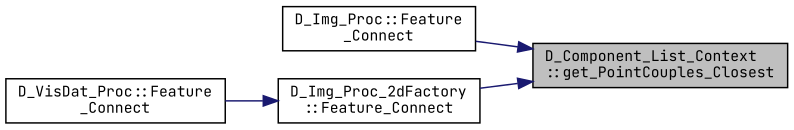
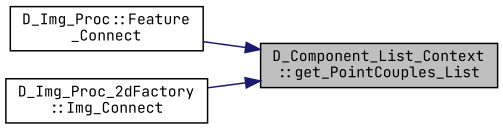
node "D_Component_List_Context ::get_PointCouples_Closest": label "D_Component_List_Context ::get_PointCouples_Closest" -> "D_Component_List_Context ::get_PointCouples_List"
node "D_VisDat_Proc::Feature _Connect": removed
node "D_Img_Proc_2dFactory ::Feature_Connect": label "D_Img_Proc_2dFactory ::Feature_Connect" -> "D_Img_Proc_2dFactory ::Img_Connect"
